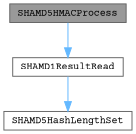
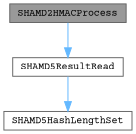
node "SHAMD5HMACProcess": label "SHAMD5HMACProcess" -> "SHAMD2HMACProcess"
node "SHAMD1ResultRead": label "SHAMD1ResultRead" -> "SHAMD5ResultRead"
